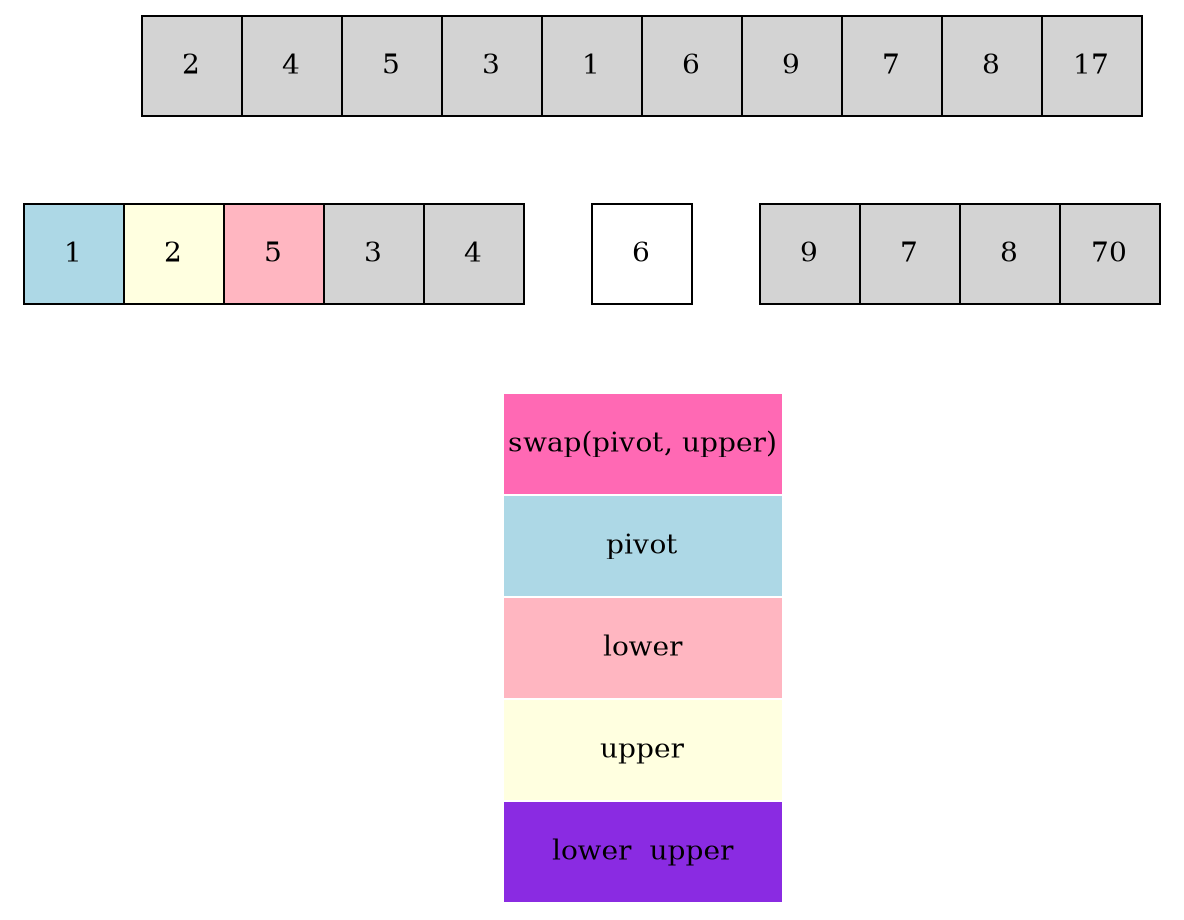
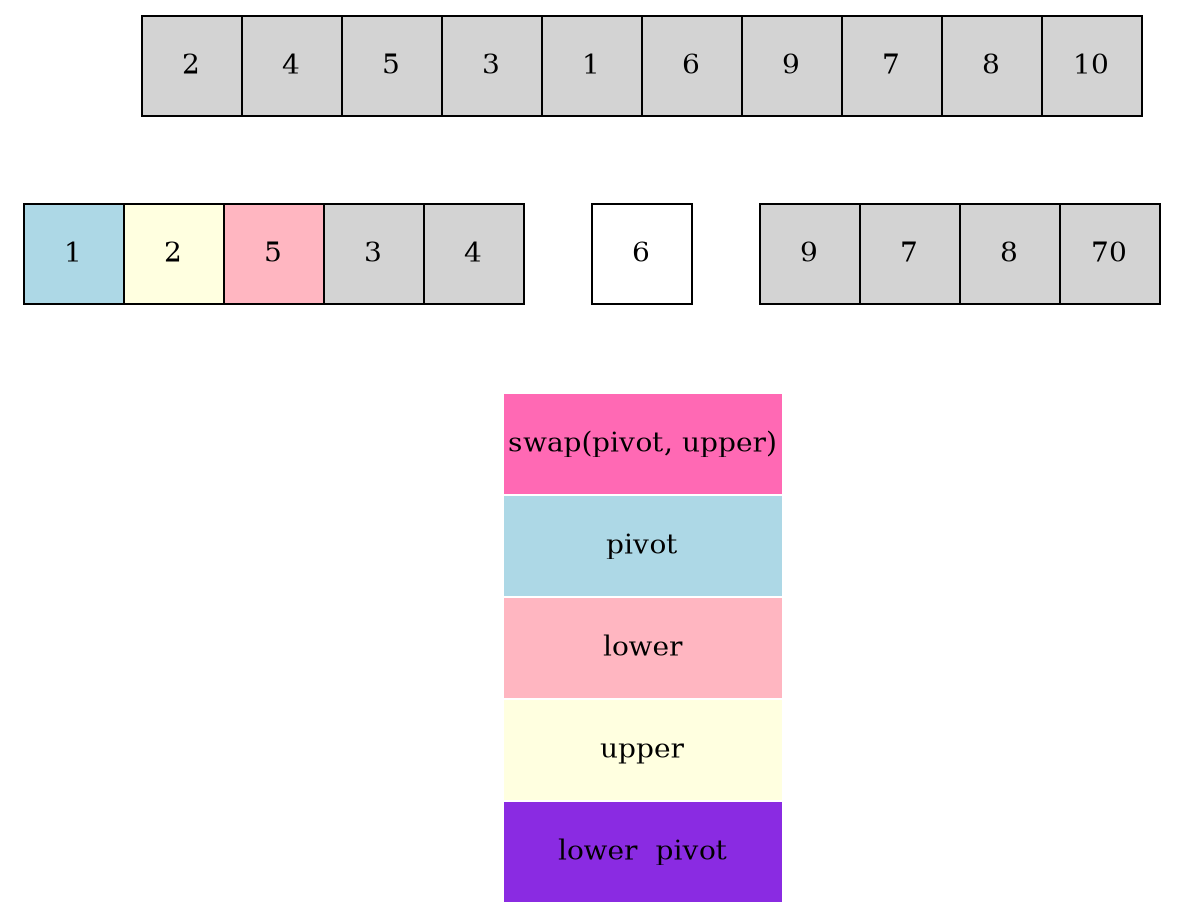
node "2": text "17" -> "10"
node "swap(pivot, upper)": text "lower  upper" -> "lower  pivot"
